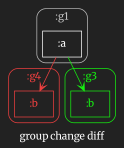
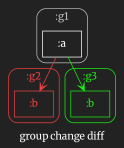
cluster ":g4": label ":g4" -> ":g2"
